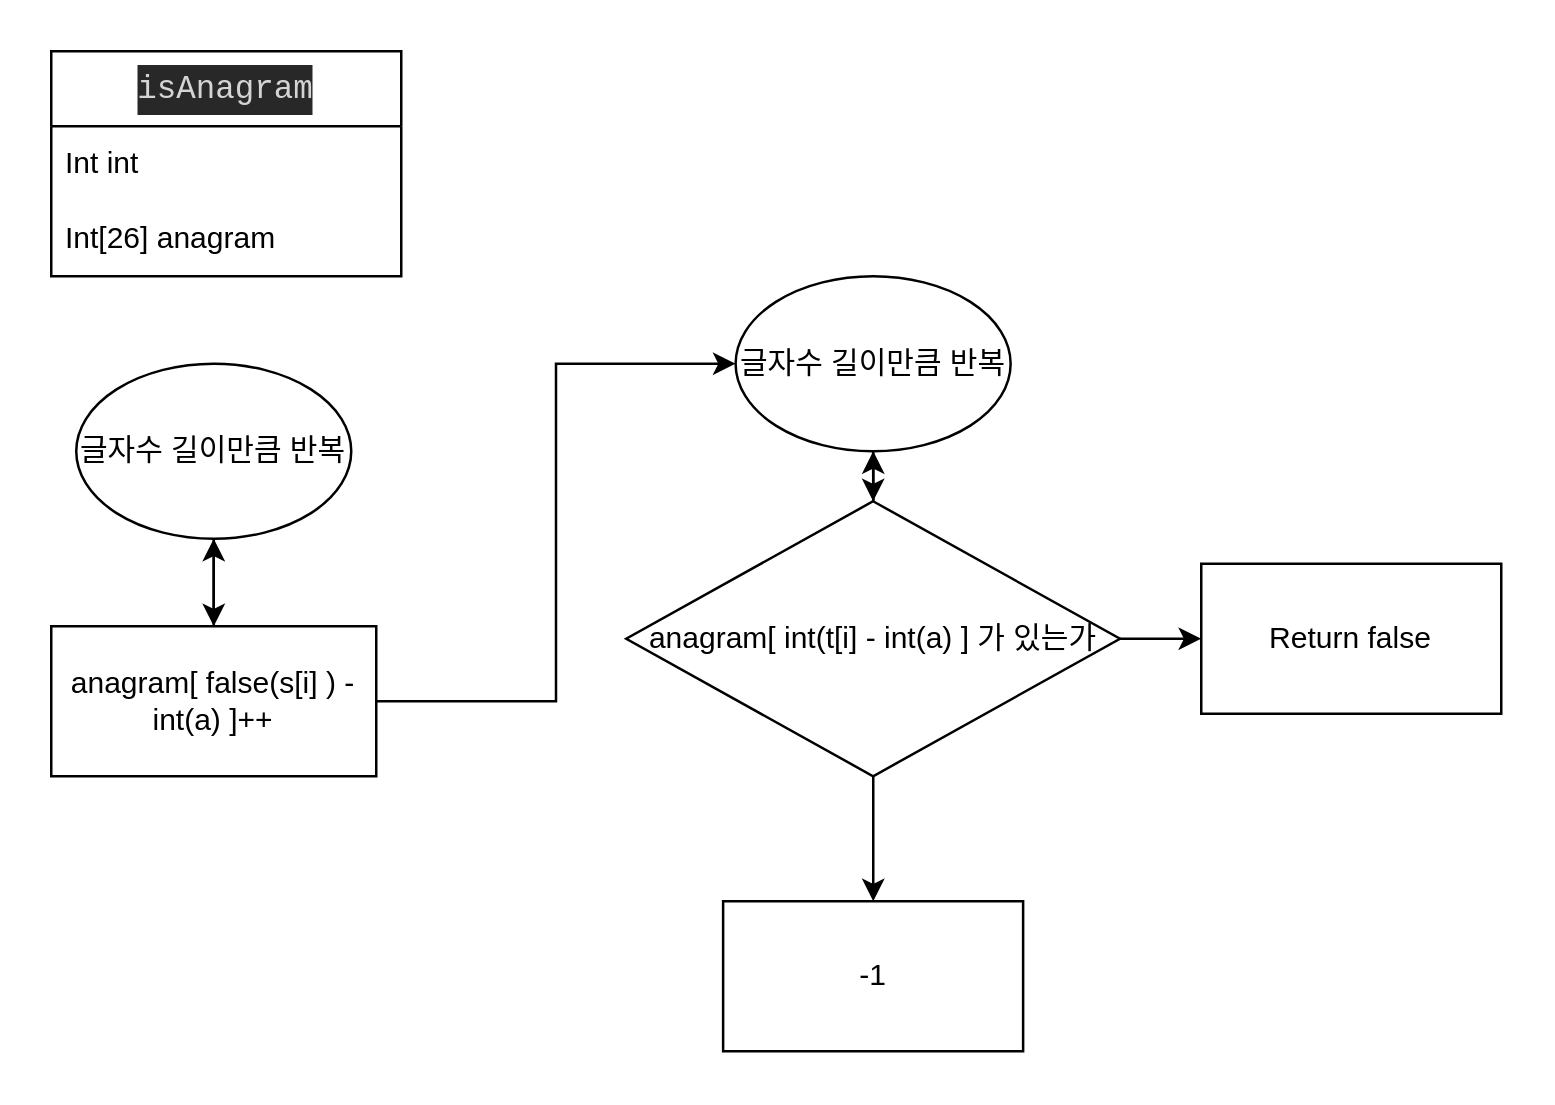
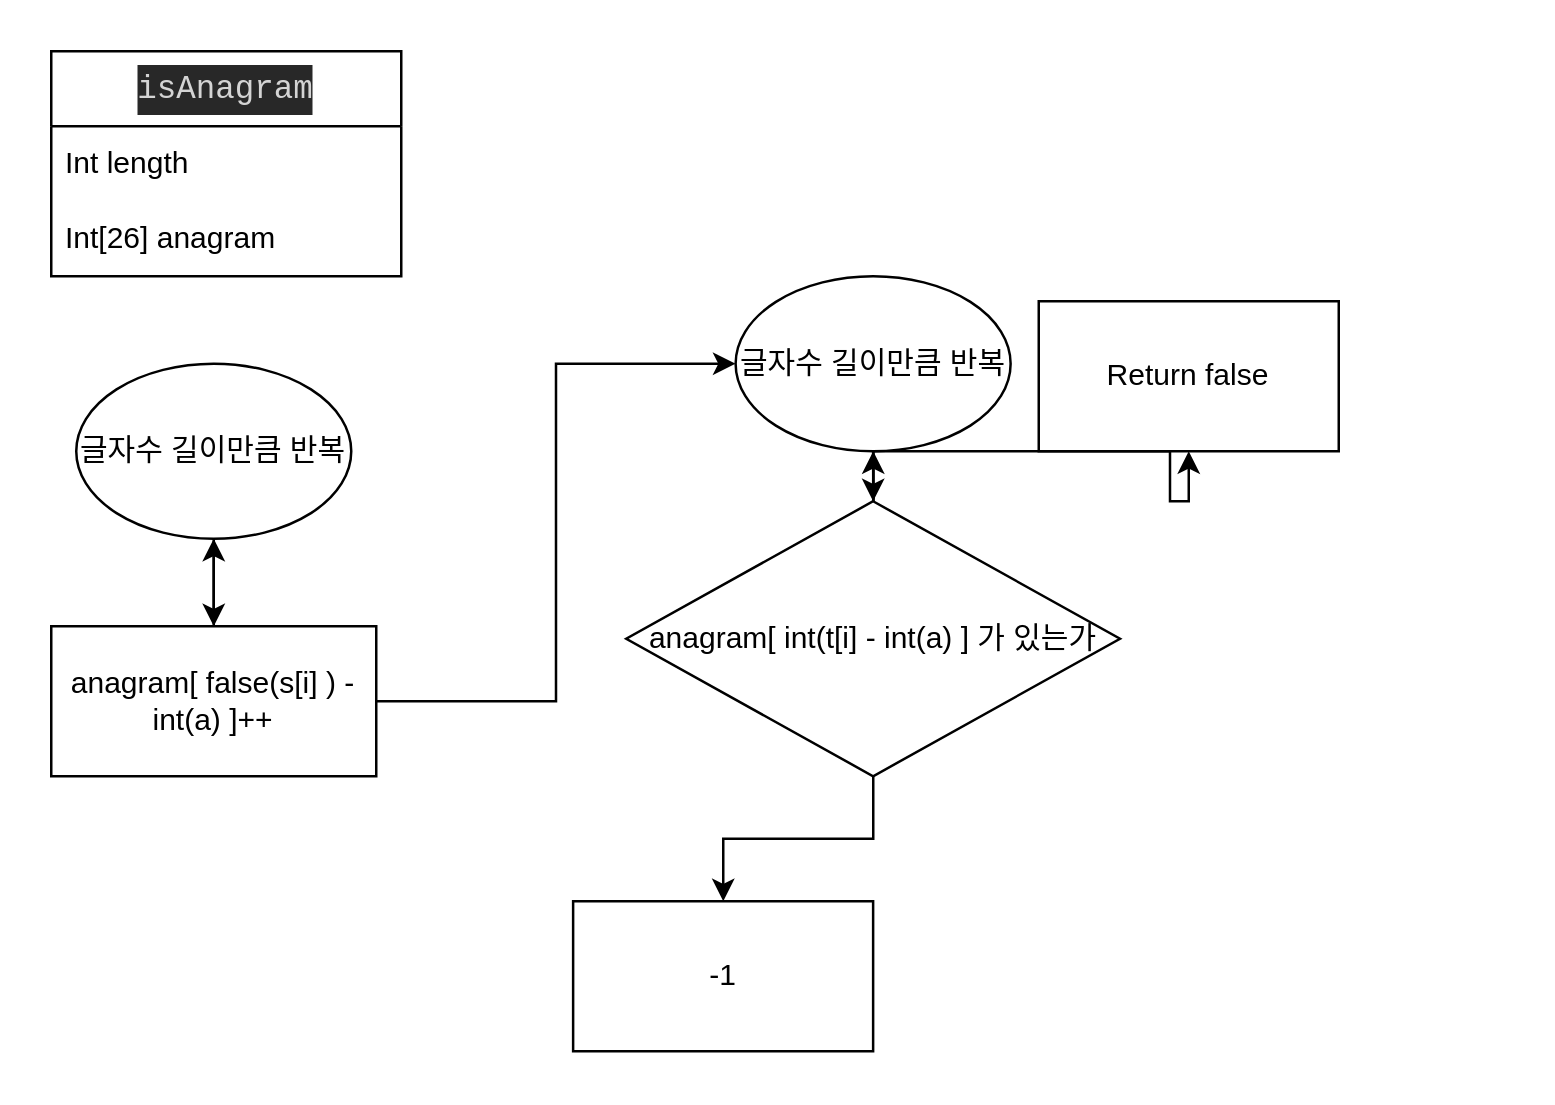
node "Int int": label "Int int" -> "Int length"
node "Return false": moved (1351, 639) -> (1189, 376)
node "-1": moved (873, 976) -> (723, 976)
